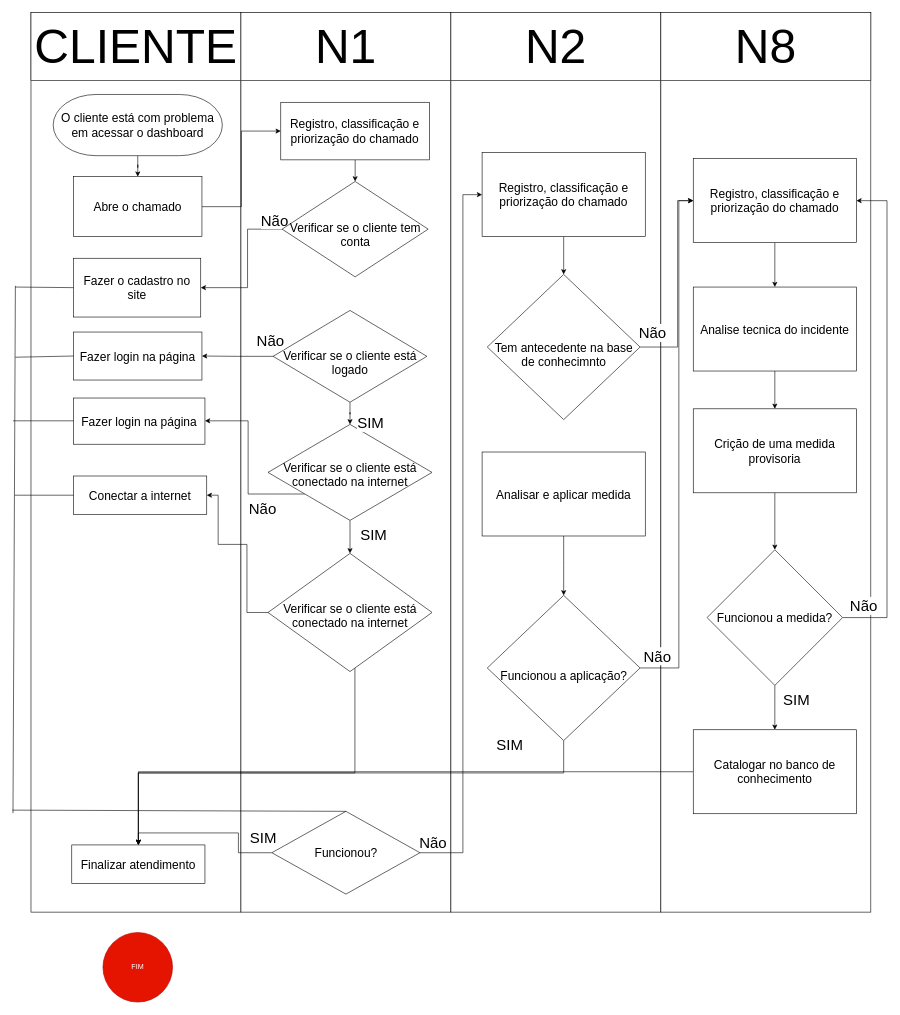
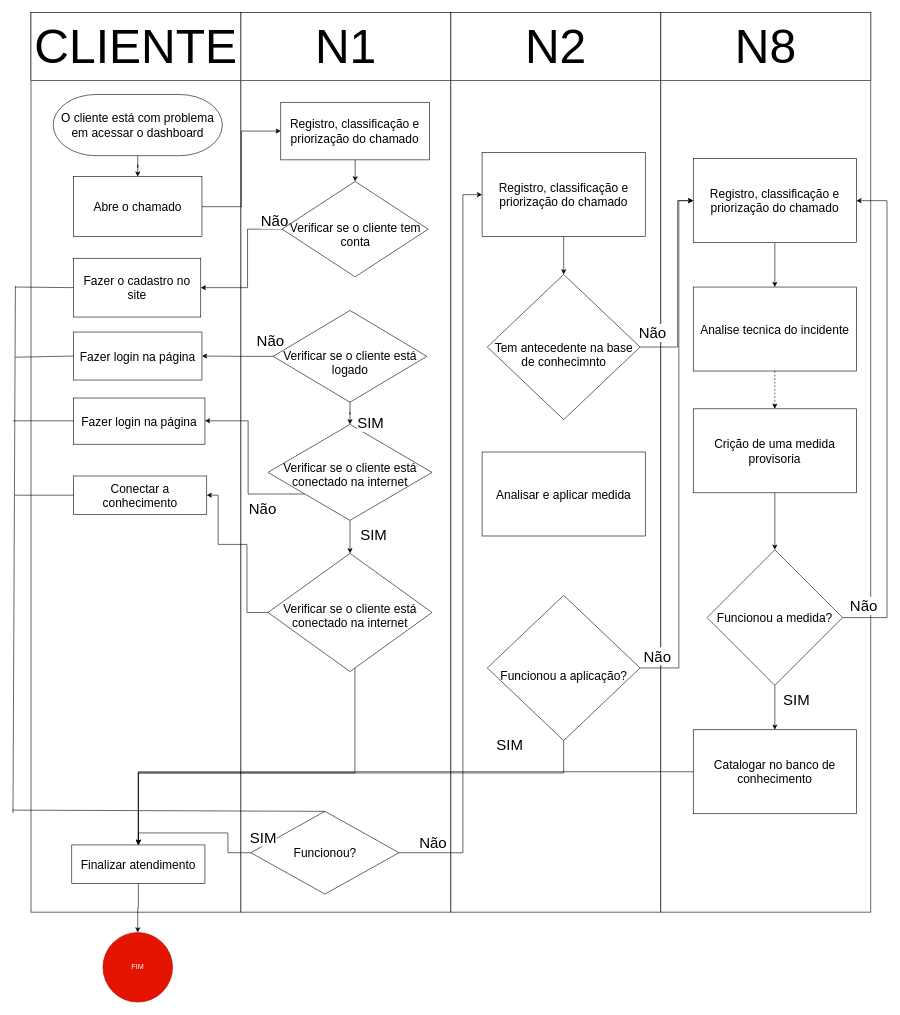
edge "Analise tecnica do incidente" -> "Crição de uma medida provisoria": style solid -> dashed
node "Conectar a internet": label "Conectar a internet" -> "Conectar a conhecimento"
edge "Analisar e aplicar medida" -> "Funcionou a aplicação?": removed
node "Funcionou?": moved (346, 853) -> (325, 853)
edge "Finalizar atendimento" -> "FIM": added
